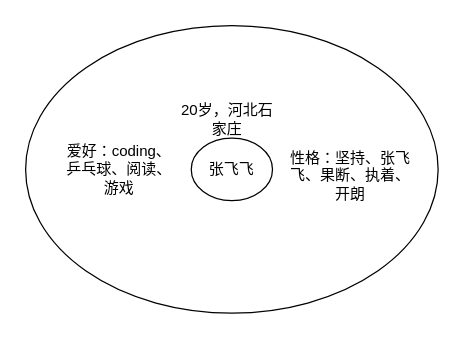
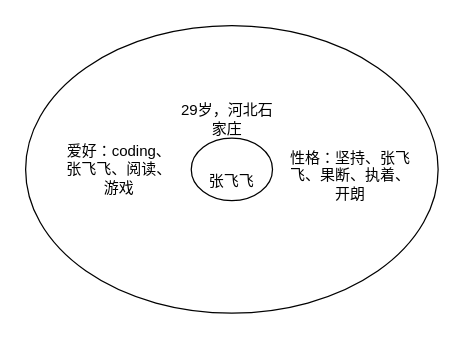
node "20岁，河北石家庄": label "20岁，河北石家庄" -> "29岁，河北石家庄"
node "爱好：coding、乒乓球、阅读、游戏": label "爱好：coding、乒乓球、阅读、游戏" -> "爱好：coding、张飞飞、阅读、游戏"
node "张飞飞": moved (232, 169) -> (232, 182)
